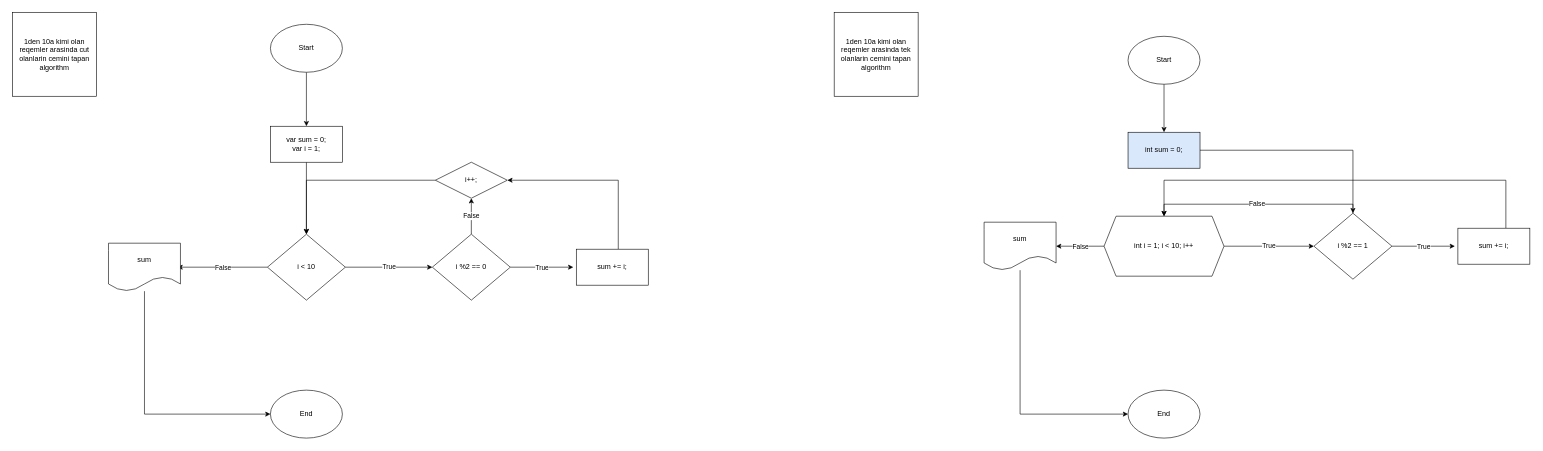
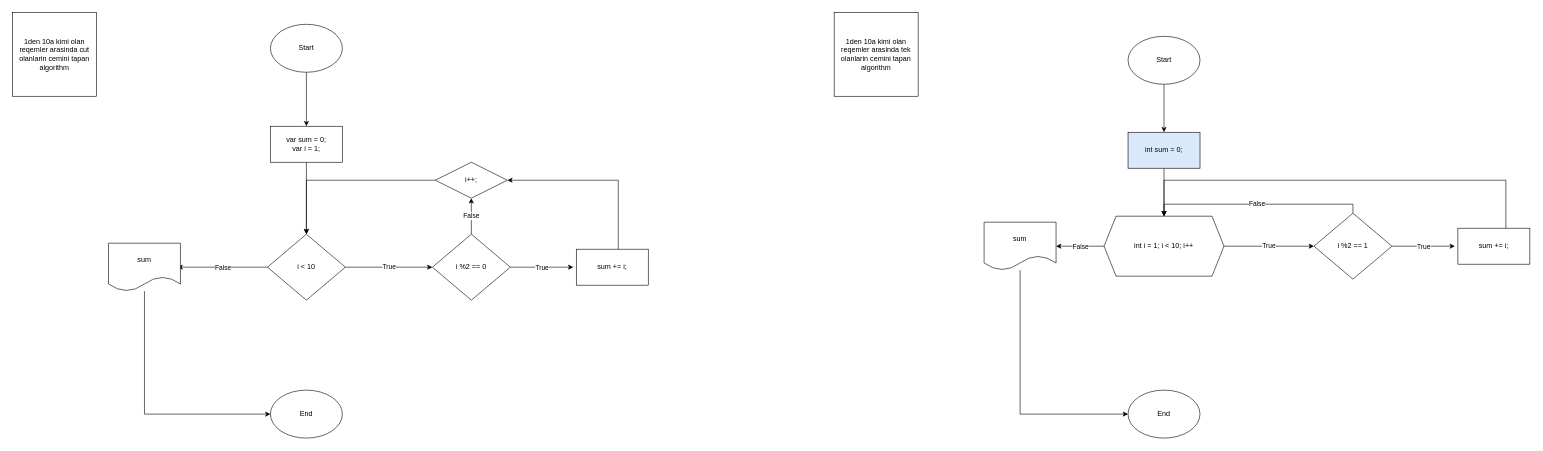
edge "int sum = 0;" -> "i %2 == 1": now "int sum = 0;" -> "int i = 1; i < 10; i++"
